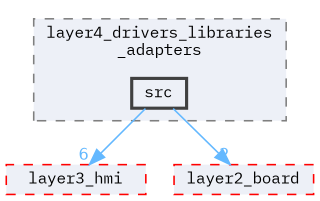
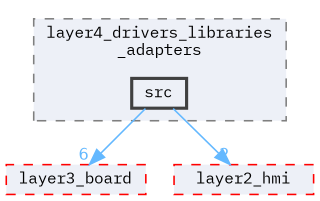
node "layer3_hmi": label "layer3_hmi" -> "layer3_board"
node "layer2_board": label "layer2_board" -> "layer2_hmi"
